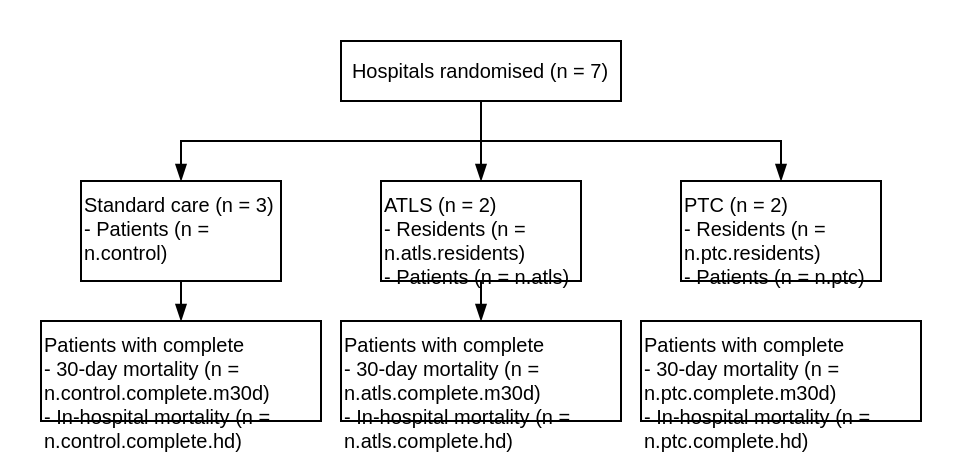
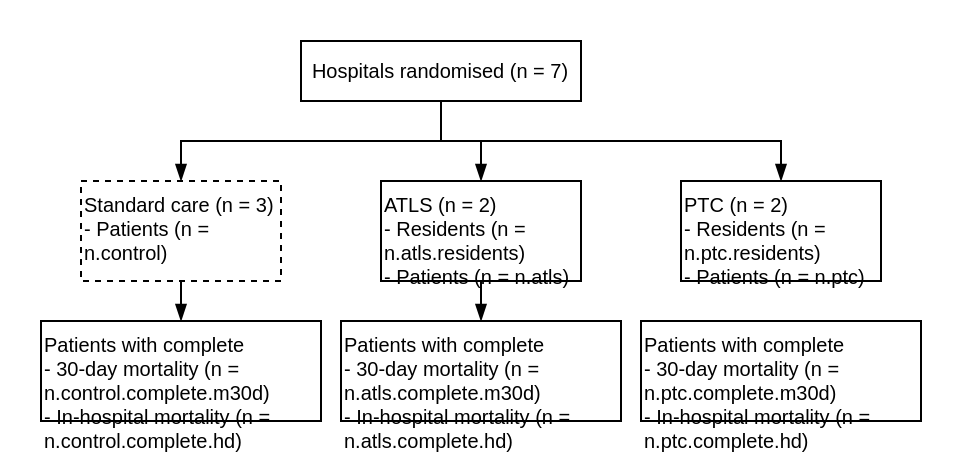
node "Hospitals randomised (n = 7)": moved (481, 71) -> (441, 71)
node "Standard care (n = 3)- Patients (n = n.control)": style solid -> dashed
